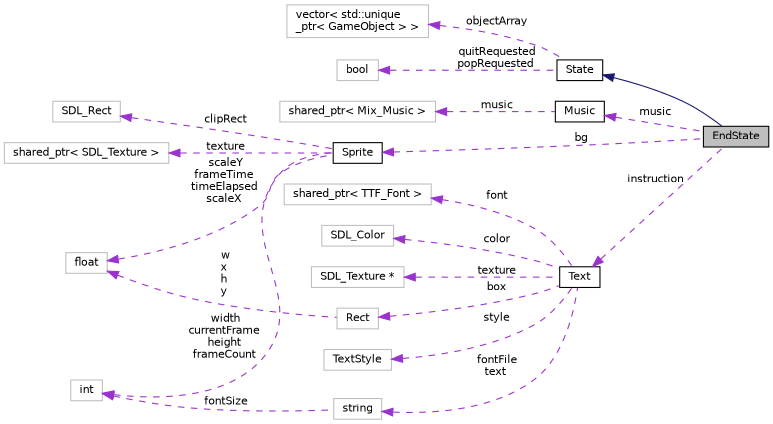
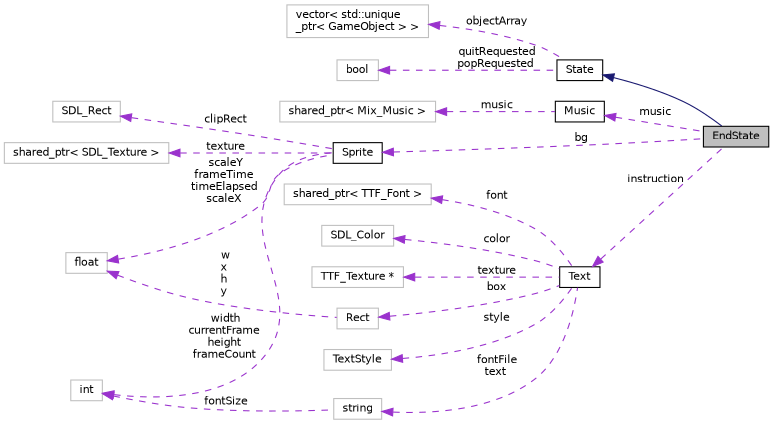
node "SDL_Texture *": label "SDL_Texture *" -> "TTF_Texture *"
